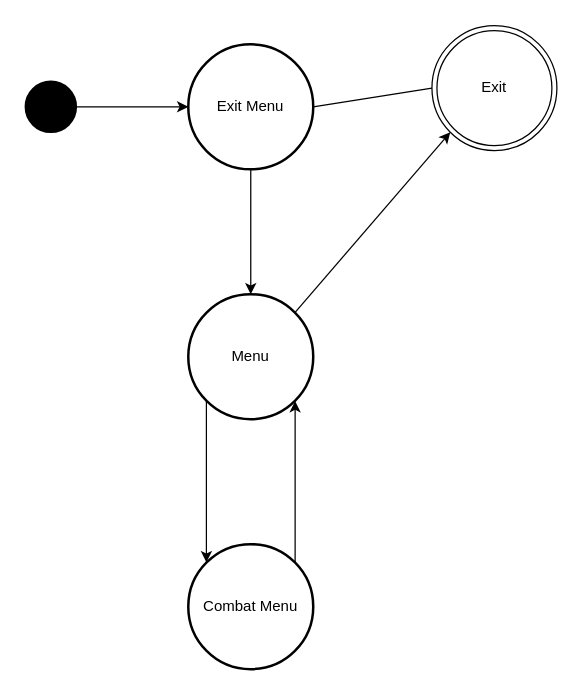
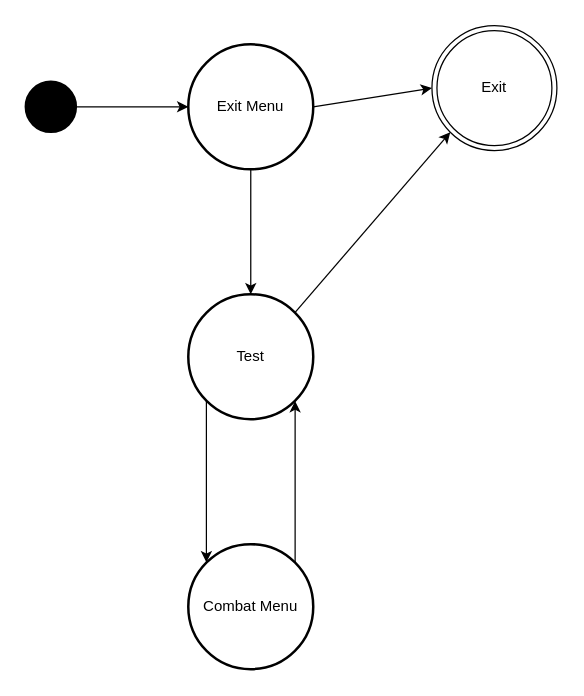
edge "Exit" -- "Exit Menu": arrowhead none -> classic
node "Menu": label "Menu" -> "Test"
